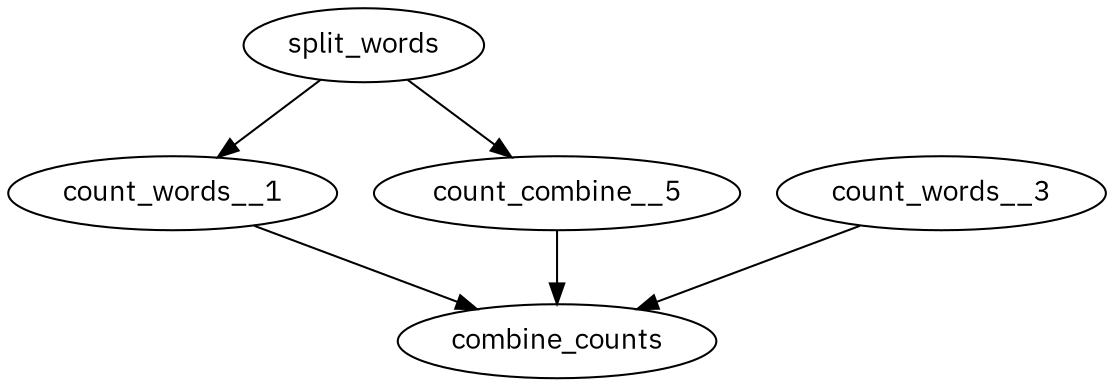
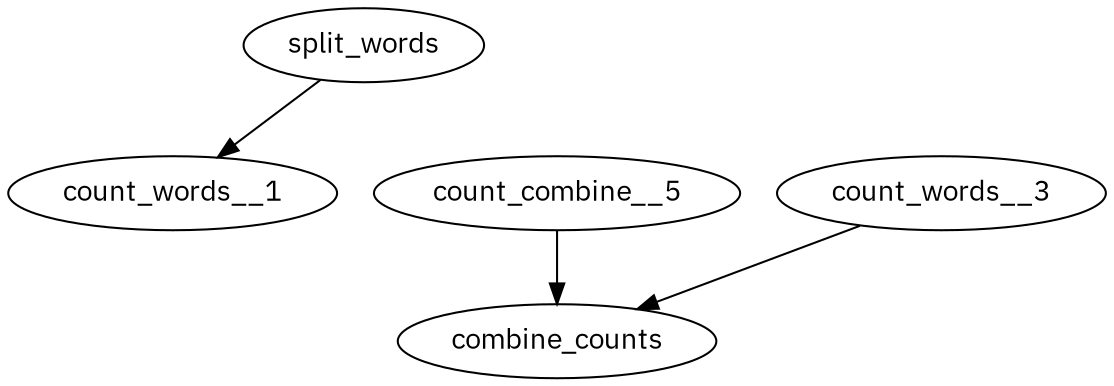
edge "split_words" -> "count_combine__5": removed
edge "count_words__1" -> "combine_counts": removed
